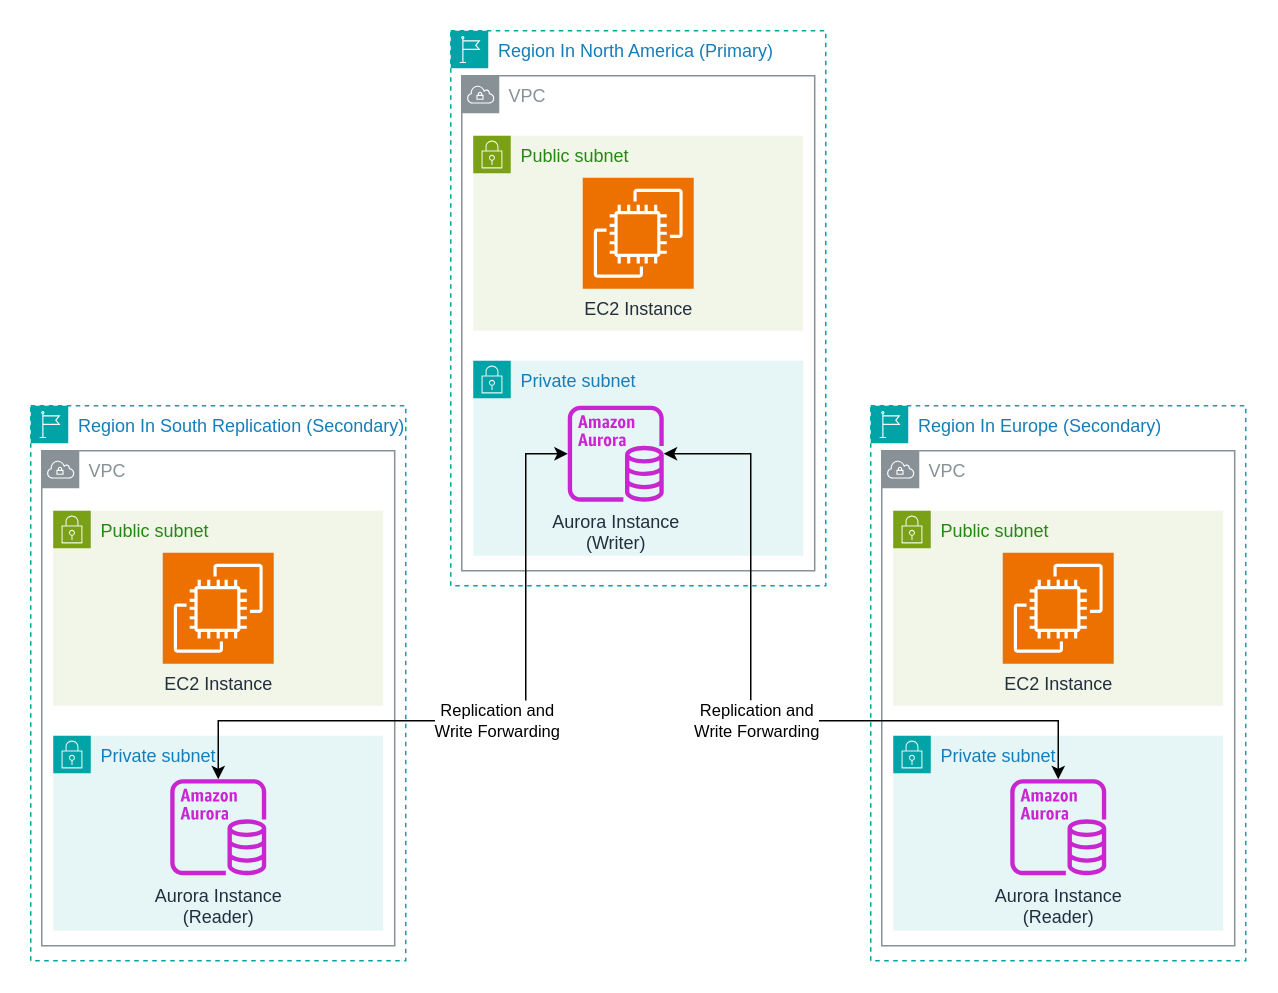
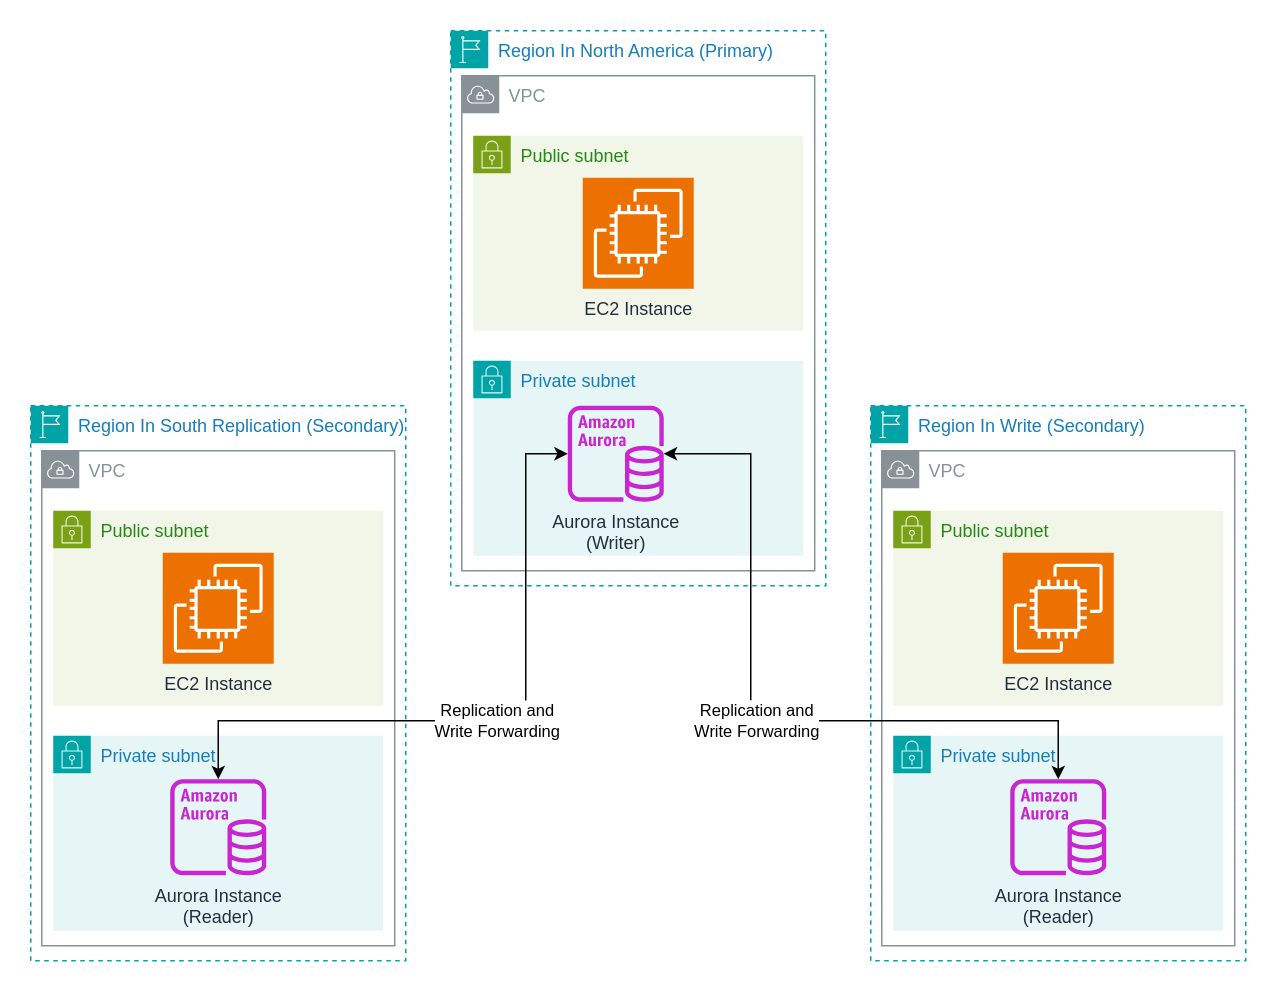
node "Region In Europe (Secondary)": label "Region In Europe (Secondary)" -> "Region In Write (Secondary)"
